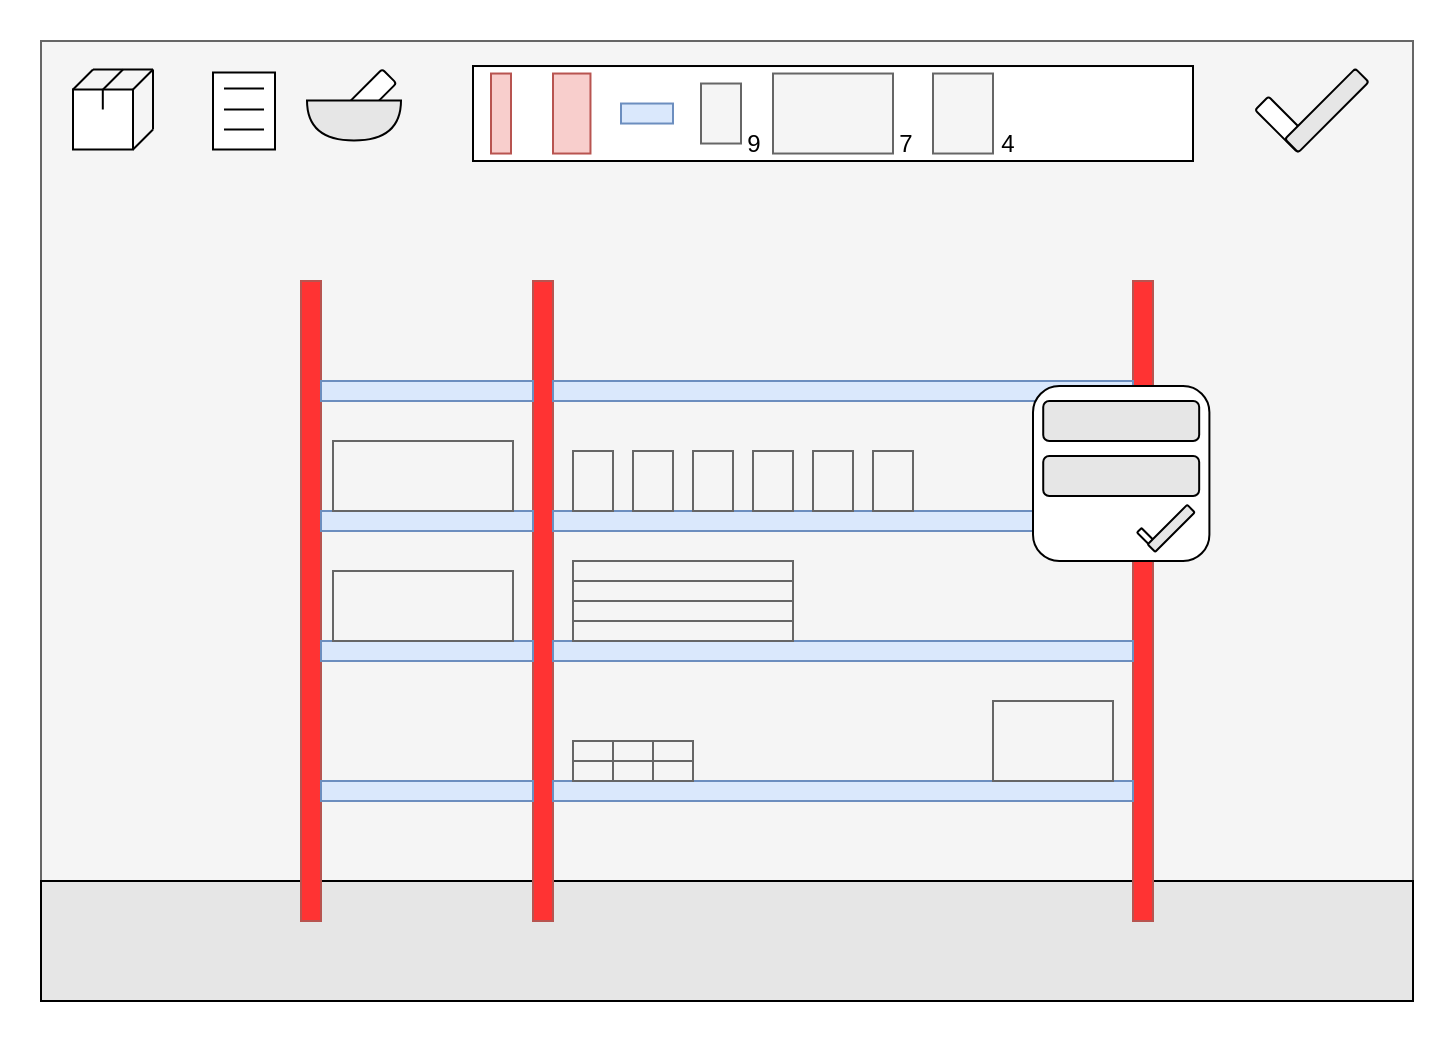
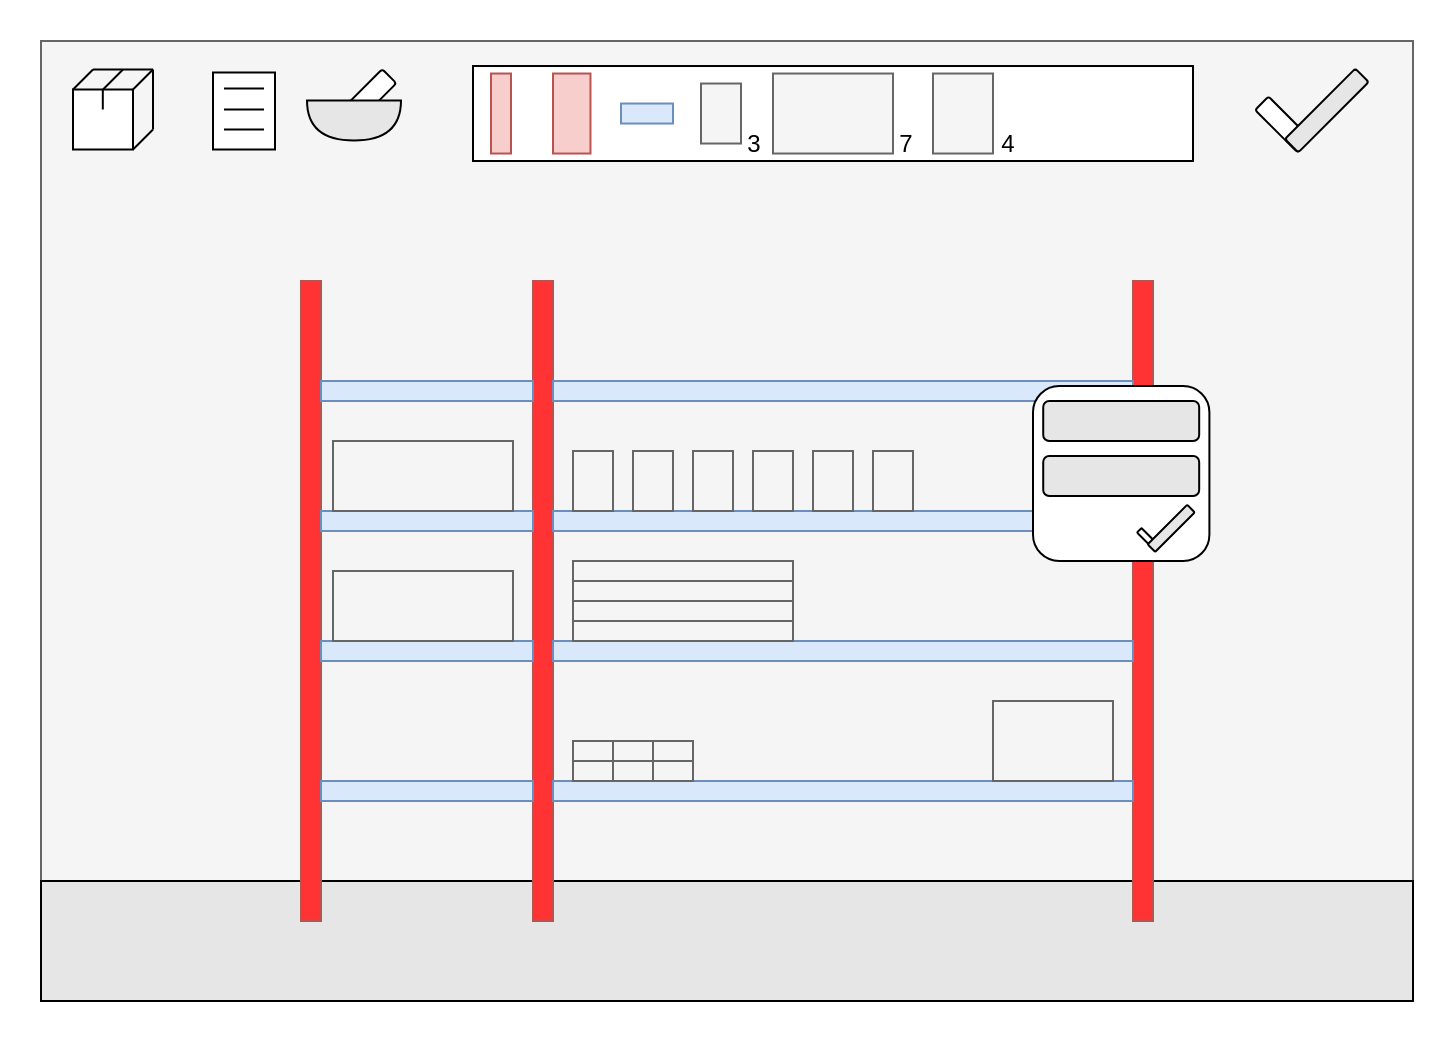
node "9": label "9" -> "3"
